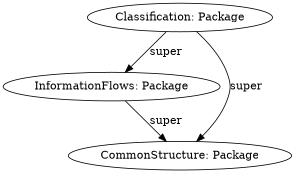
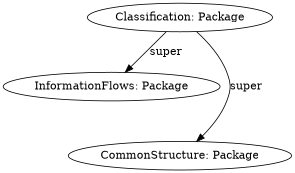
edge "InformationFlows: Package" -> "CommonStructure: Package": removed, label "super"
